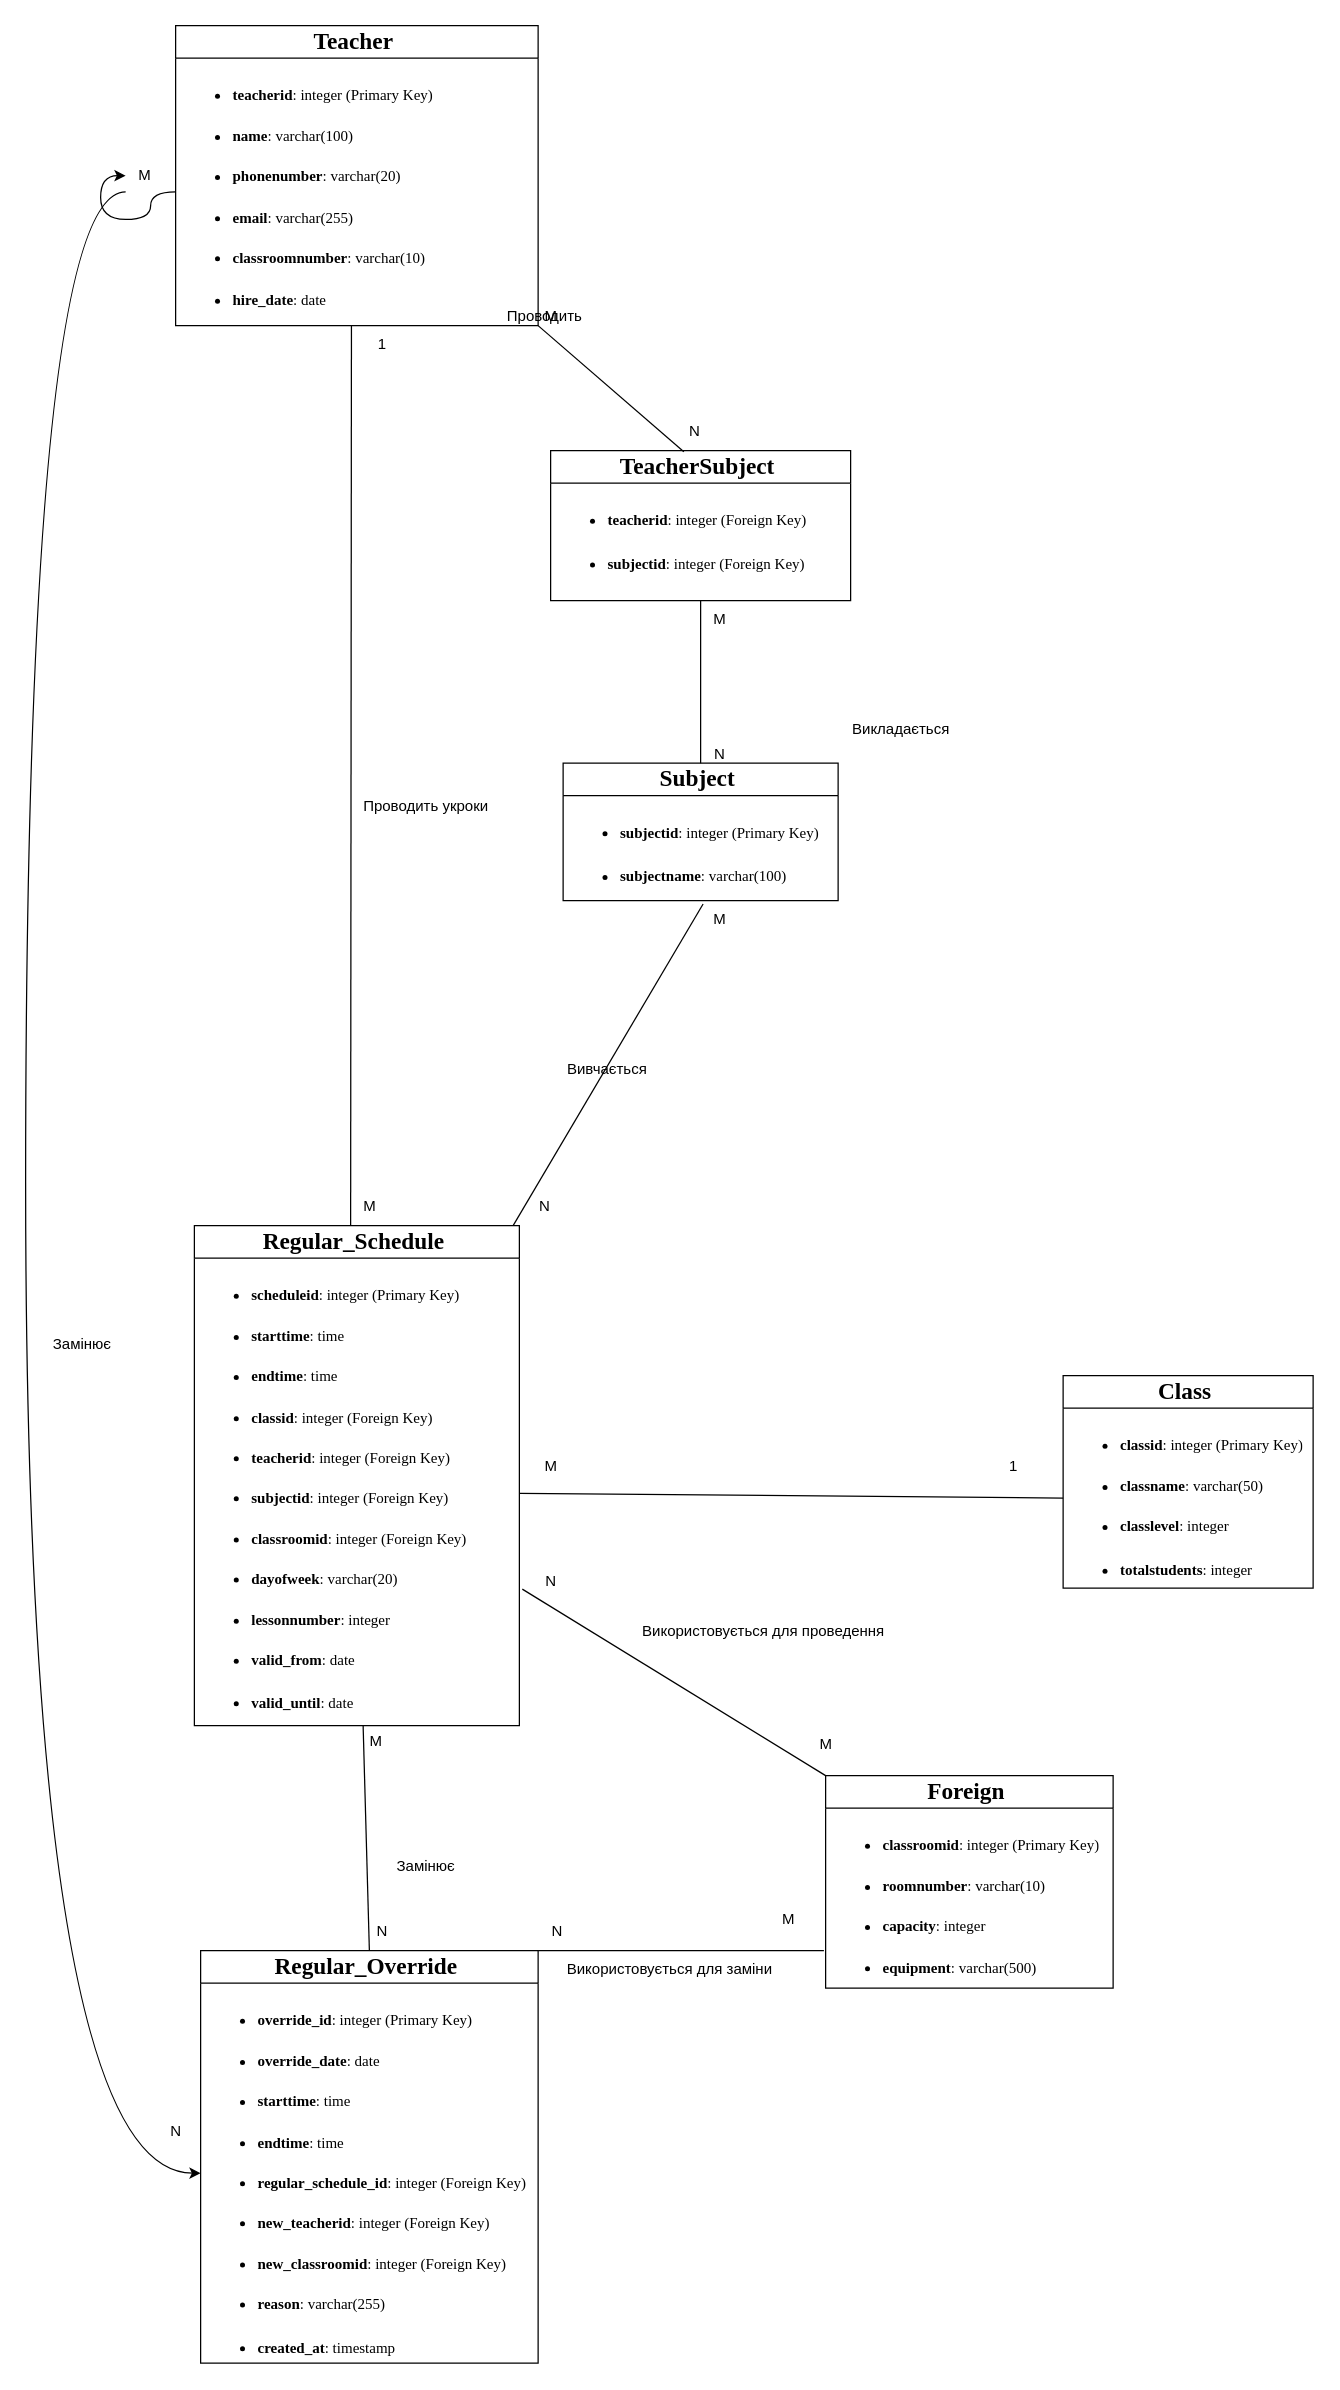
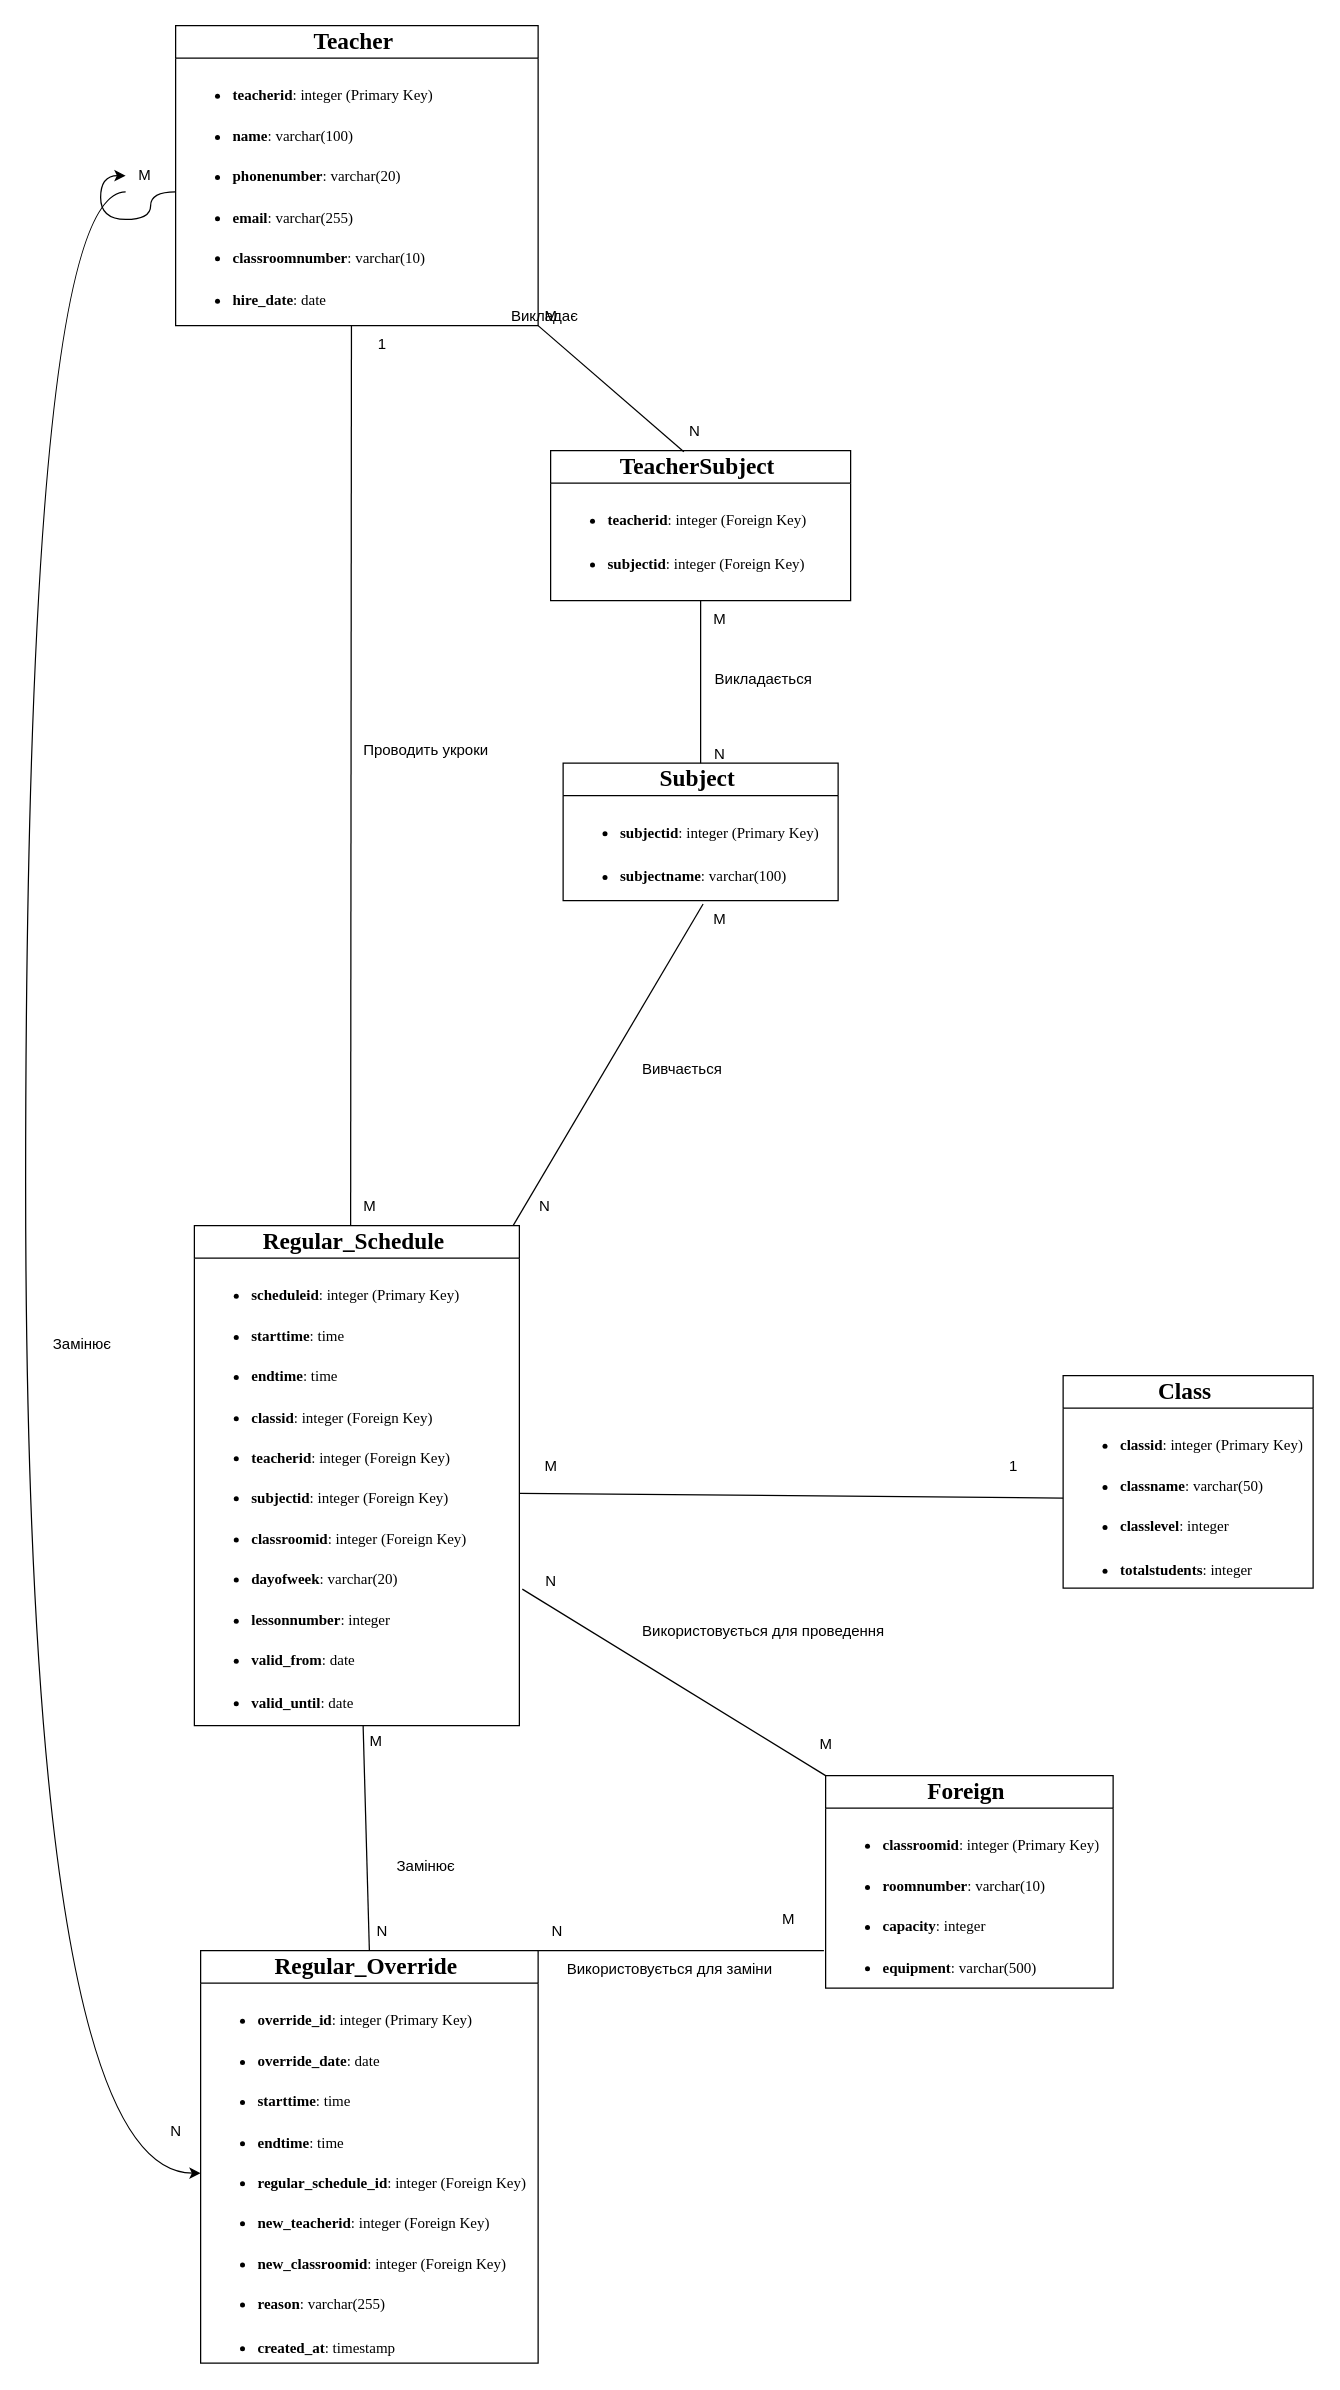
node "Проводить": label "Проводить" -> "Викладає"
node "Викладається": moved (901, 729) -> (763, 679)
node "Проводить укроки": moved (426, 807) -> (426, 751)
node "Вивчається": moved (607, 1069) -> (682, 1069)
